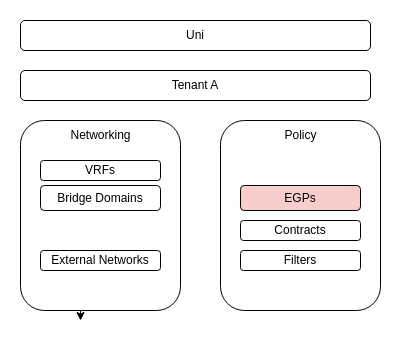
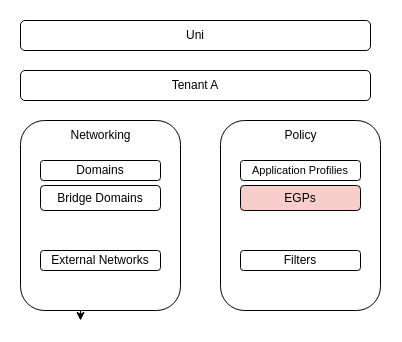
node "VRFs": label "VRFs" -> "Domains"
node "Application Profilies": added
node "Contracts": removed
